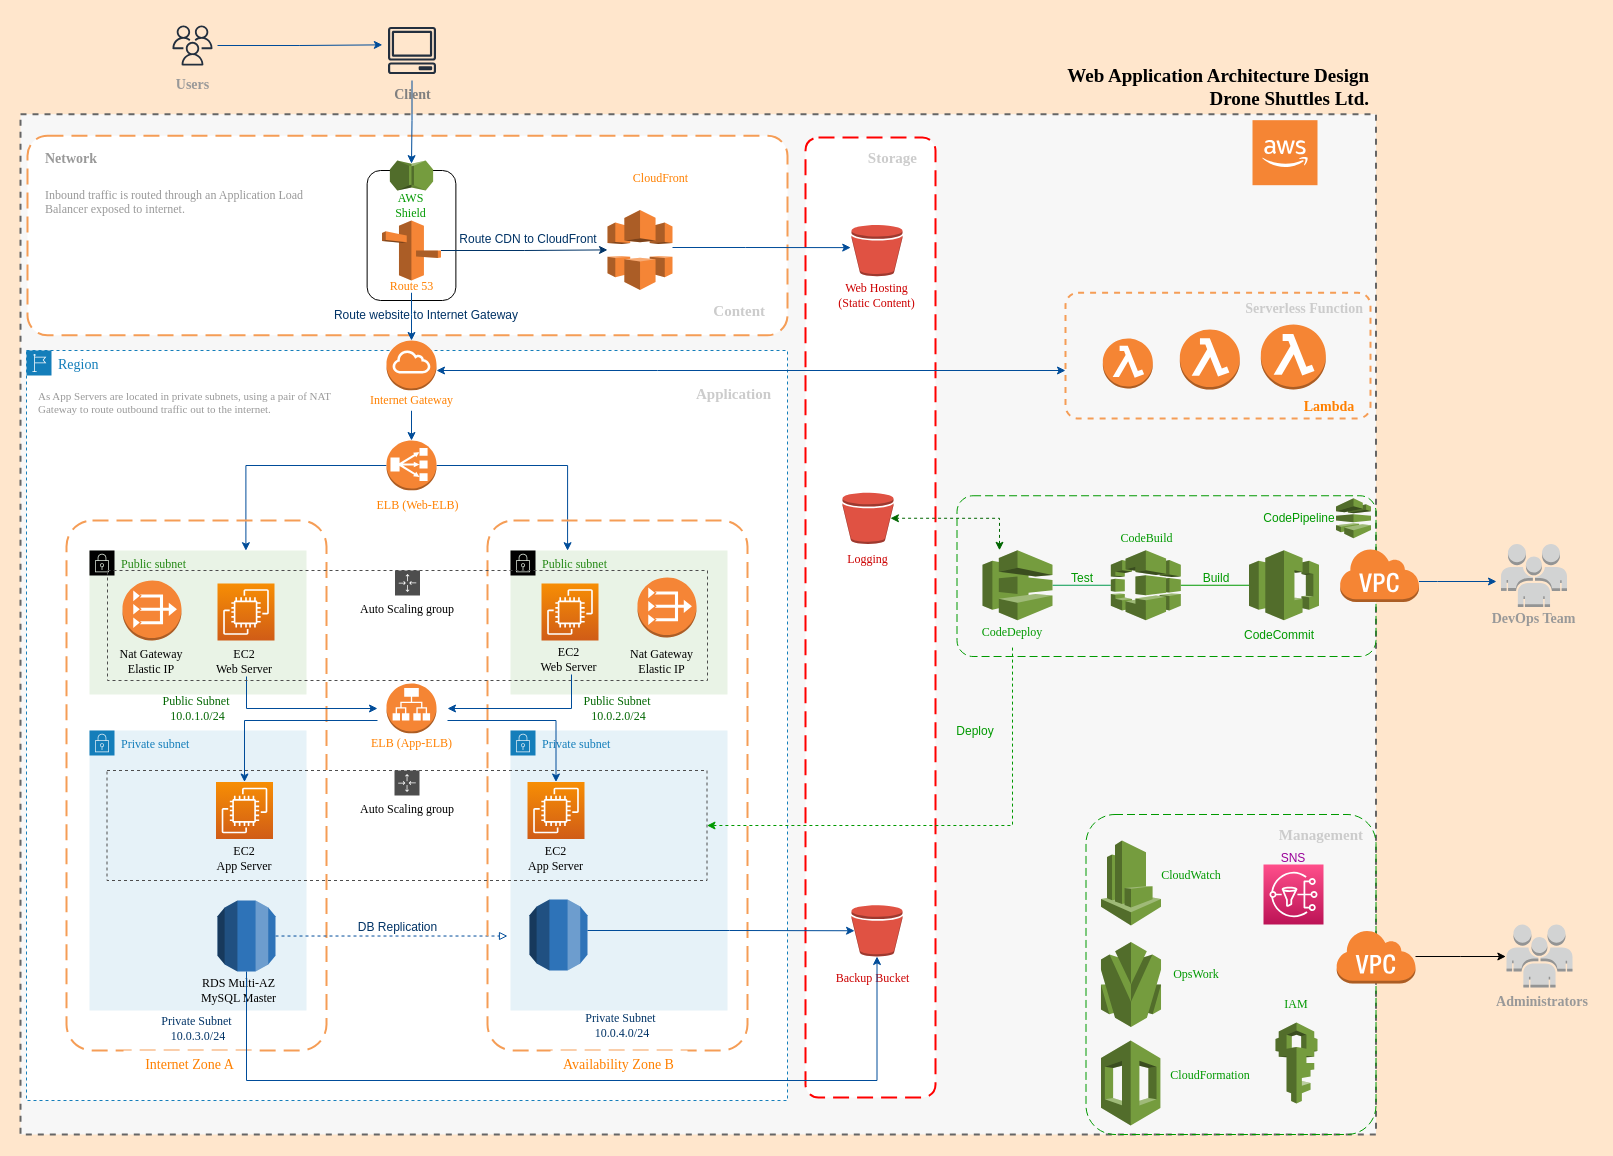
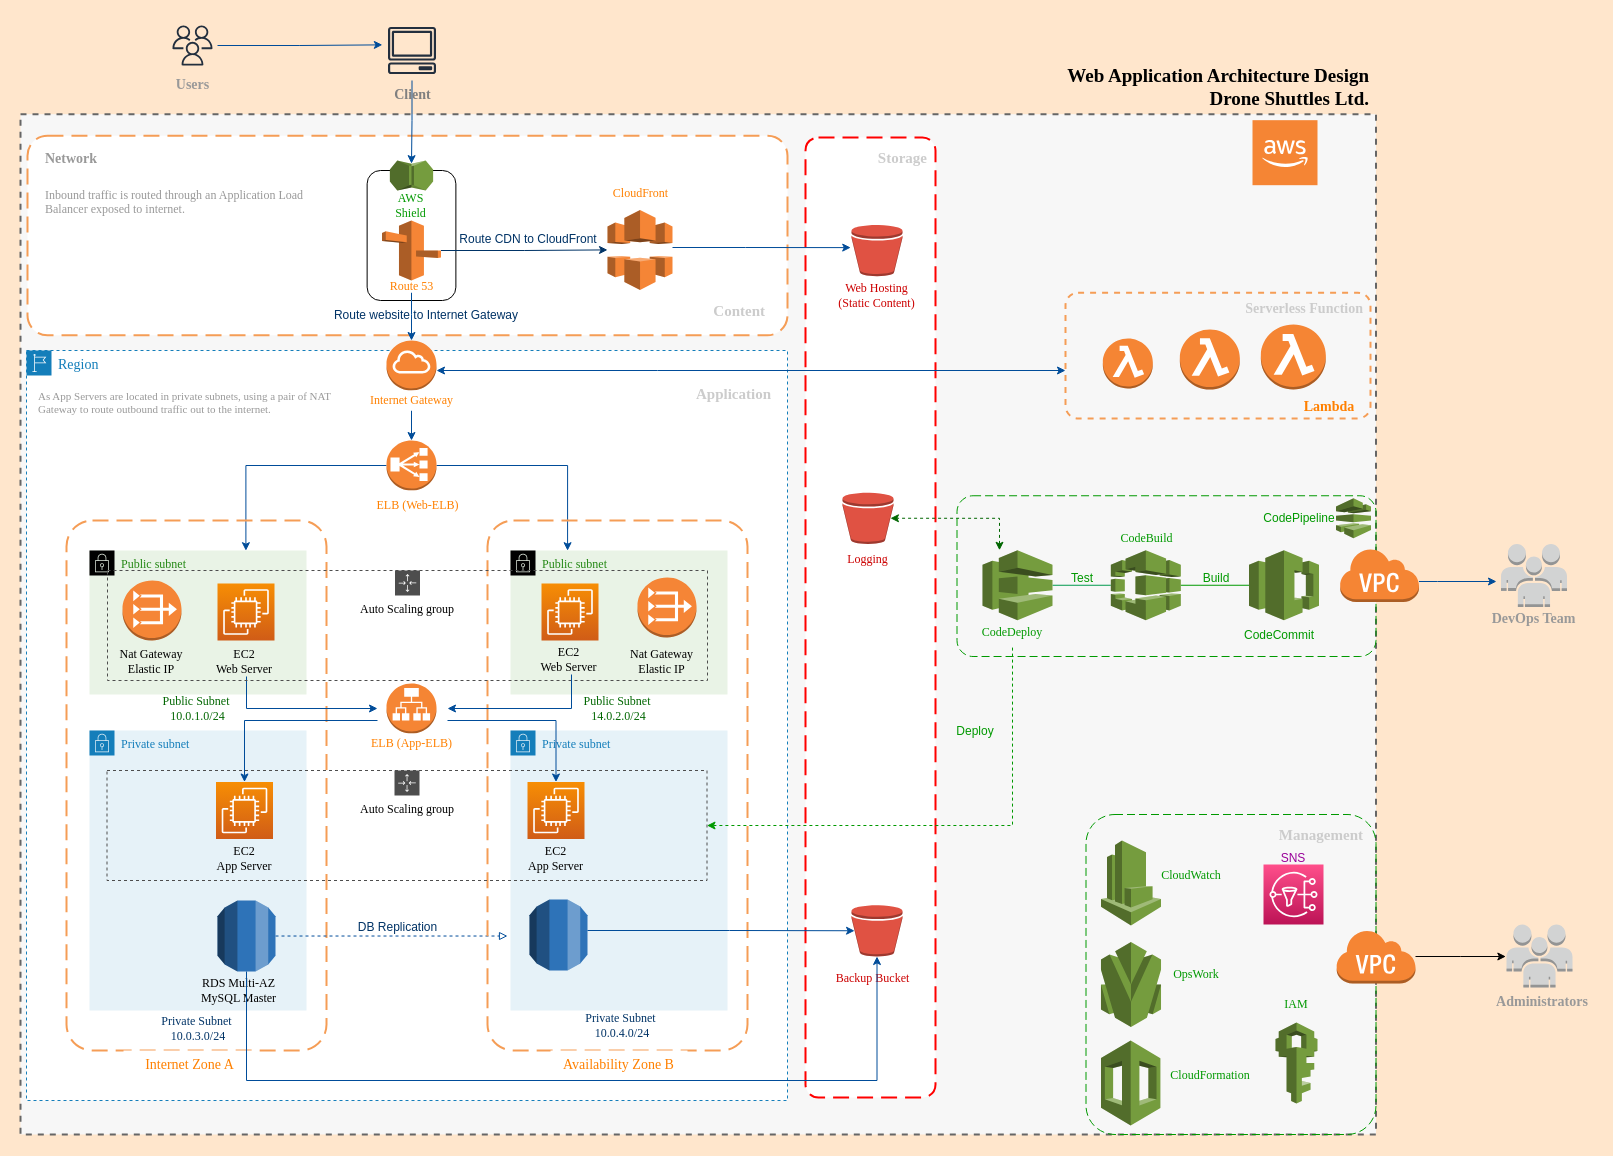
node "Storage": moved (890, 158) -> (900, 158)
node "CloudFront": moved (661, 178) -> (641, 193)
node "Public Subnet 10.0.2.0/24": label "Public Subnet 10.0.2.0/24" -> "Public Subnet 14.0.2.0/24"
